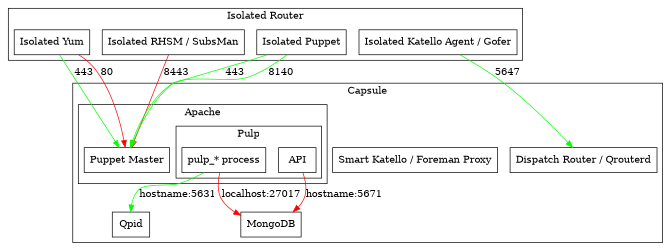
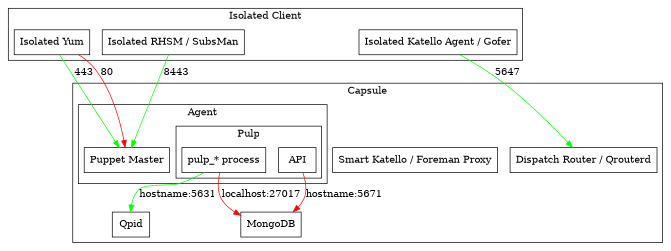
cluster "Isolated Router": label "Isolated Router" -> "Isolated Client"
node "Isolated Puppet": removed
edge "Isolated RHSM / SubsMan" -> "Puppet Master": color red -> green
cluster "Apache": label "Apache" -> "Agent"
